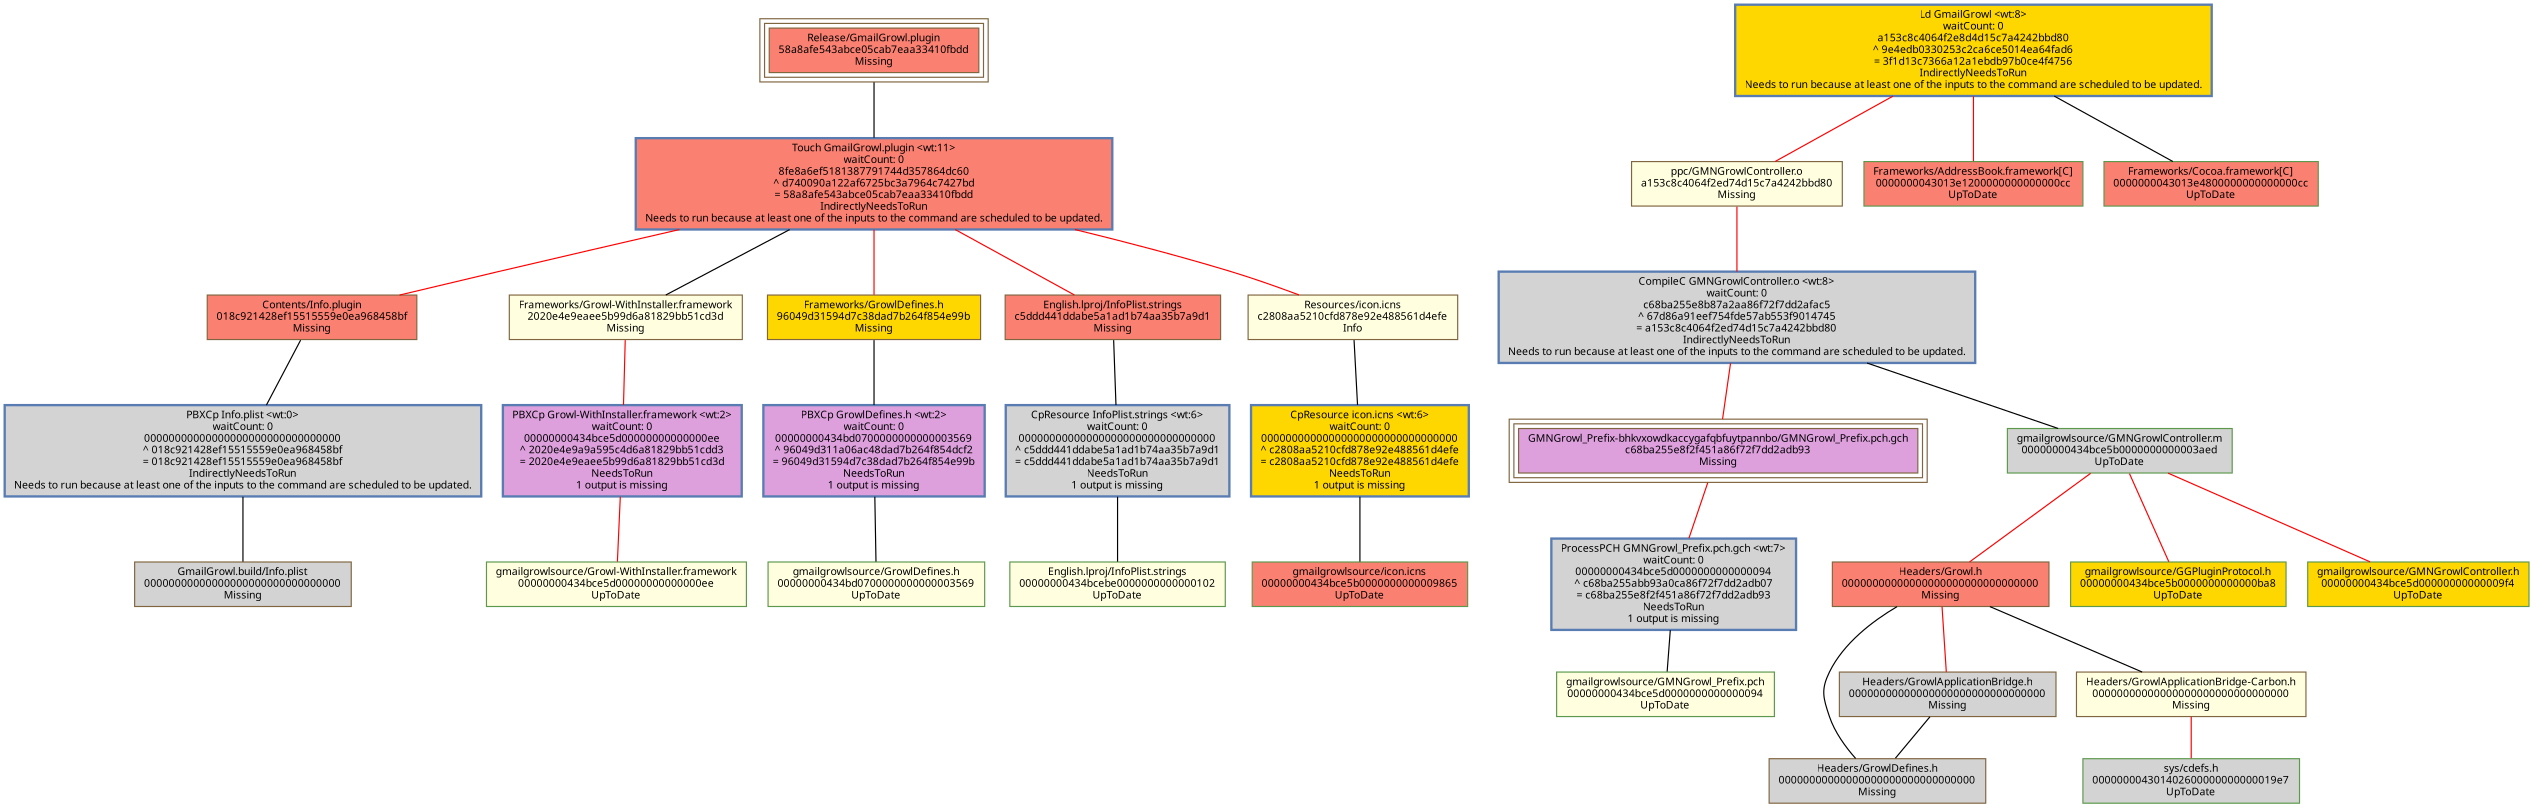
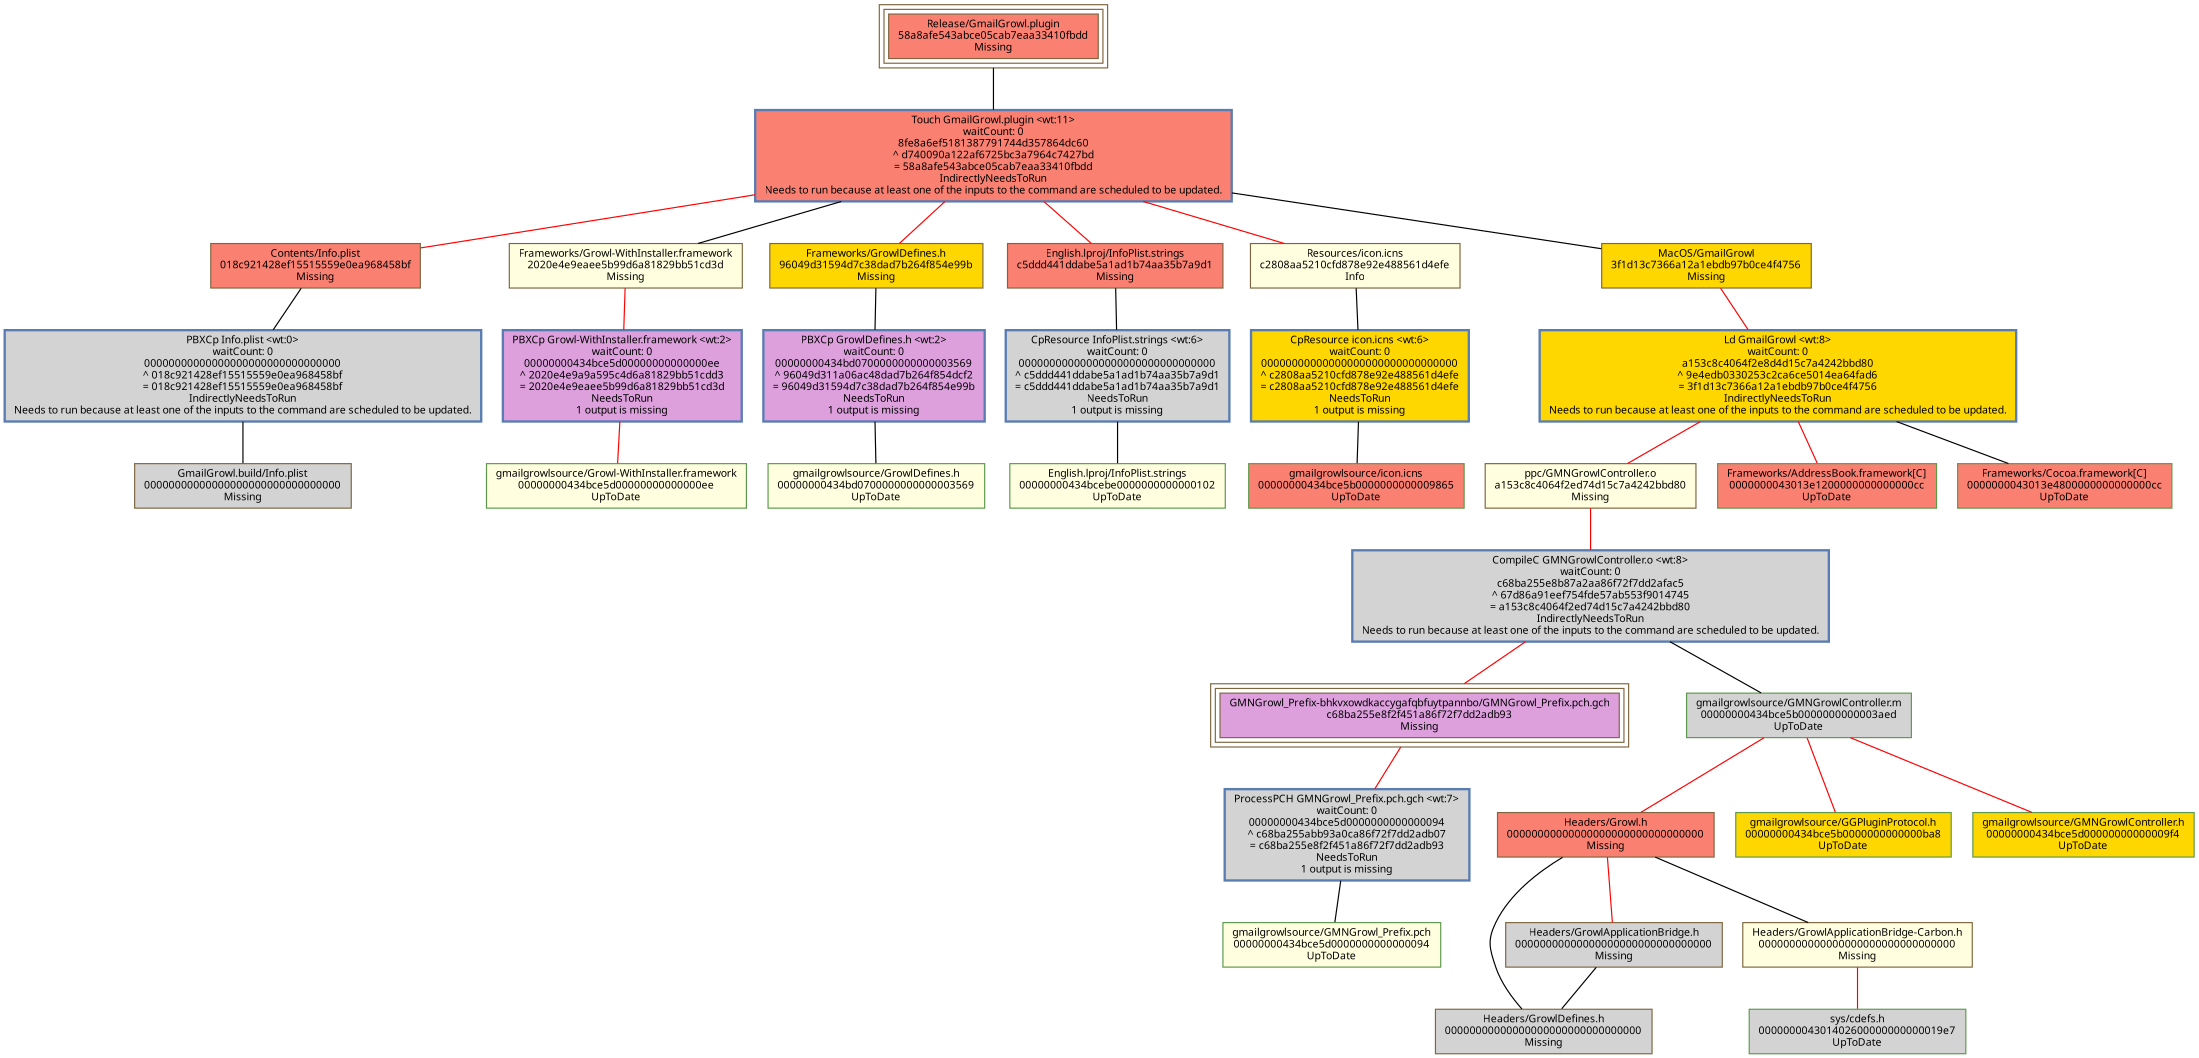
node "MacOS/GmailGrowl 3f1d13c7366a12a1ebdb97b0ce4f4756 Missing": added
node "Contents/Info.plugin 018c921428ef15515559e0ea968458bf Missing": label "Contents/Info.plugin 018c921428ef15515559e0ea968458bf Missing" -> "Contents/Info.plist 018c921428ef15515559e0ea968458bf Missing"
